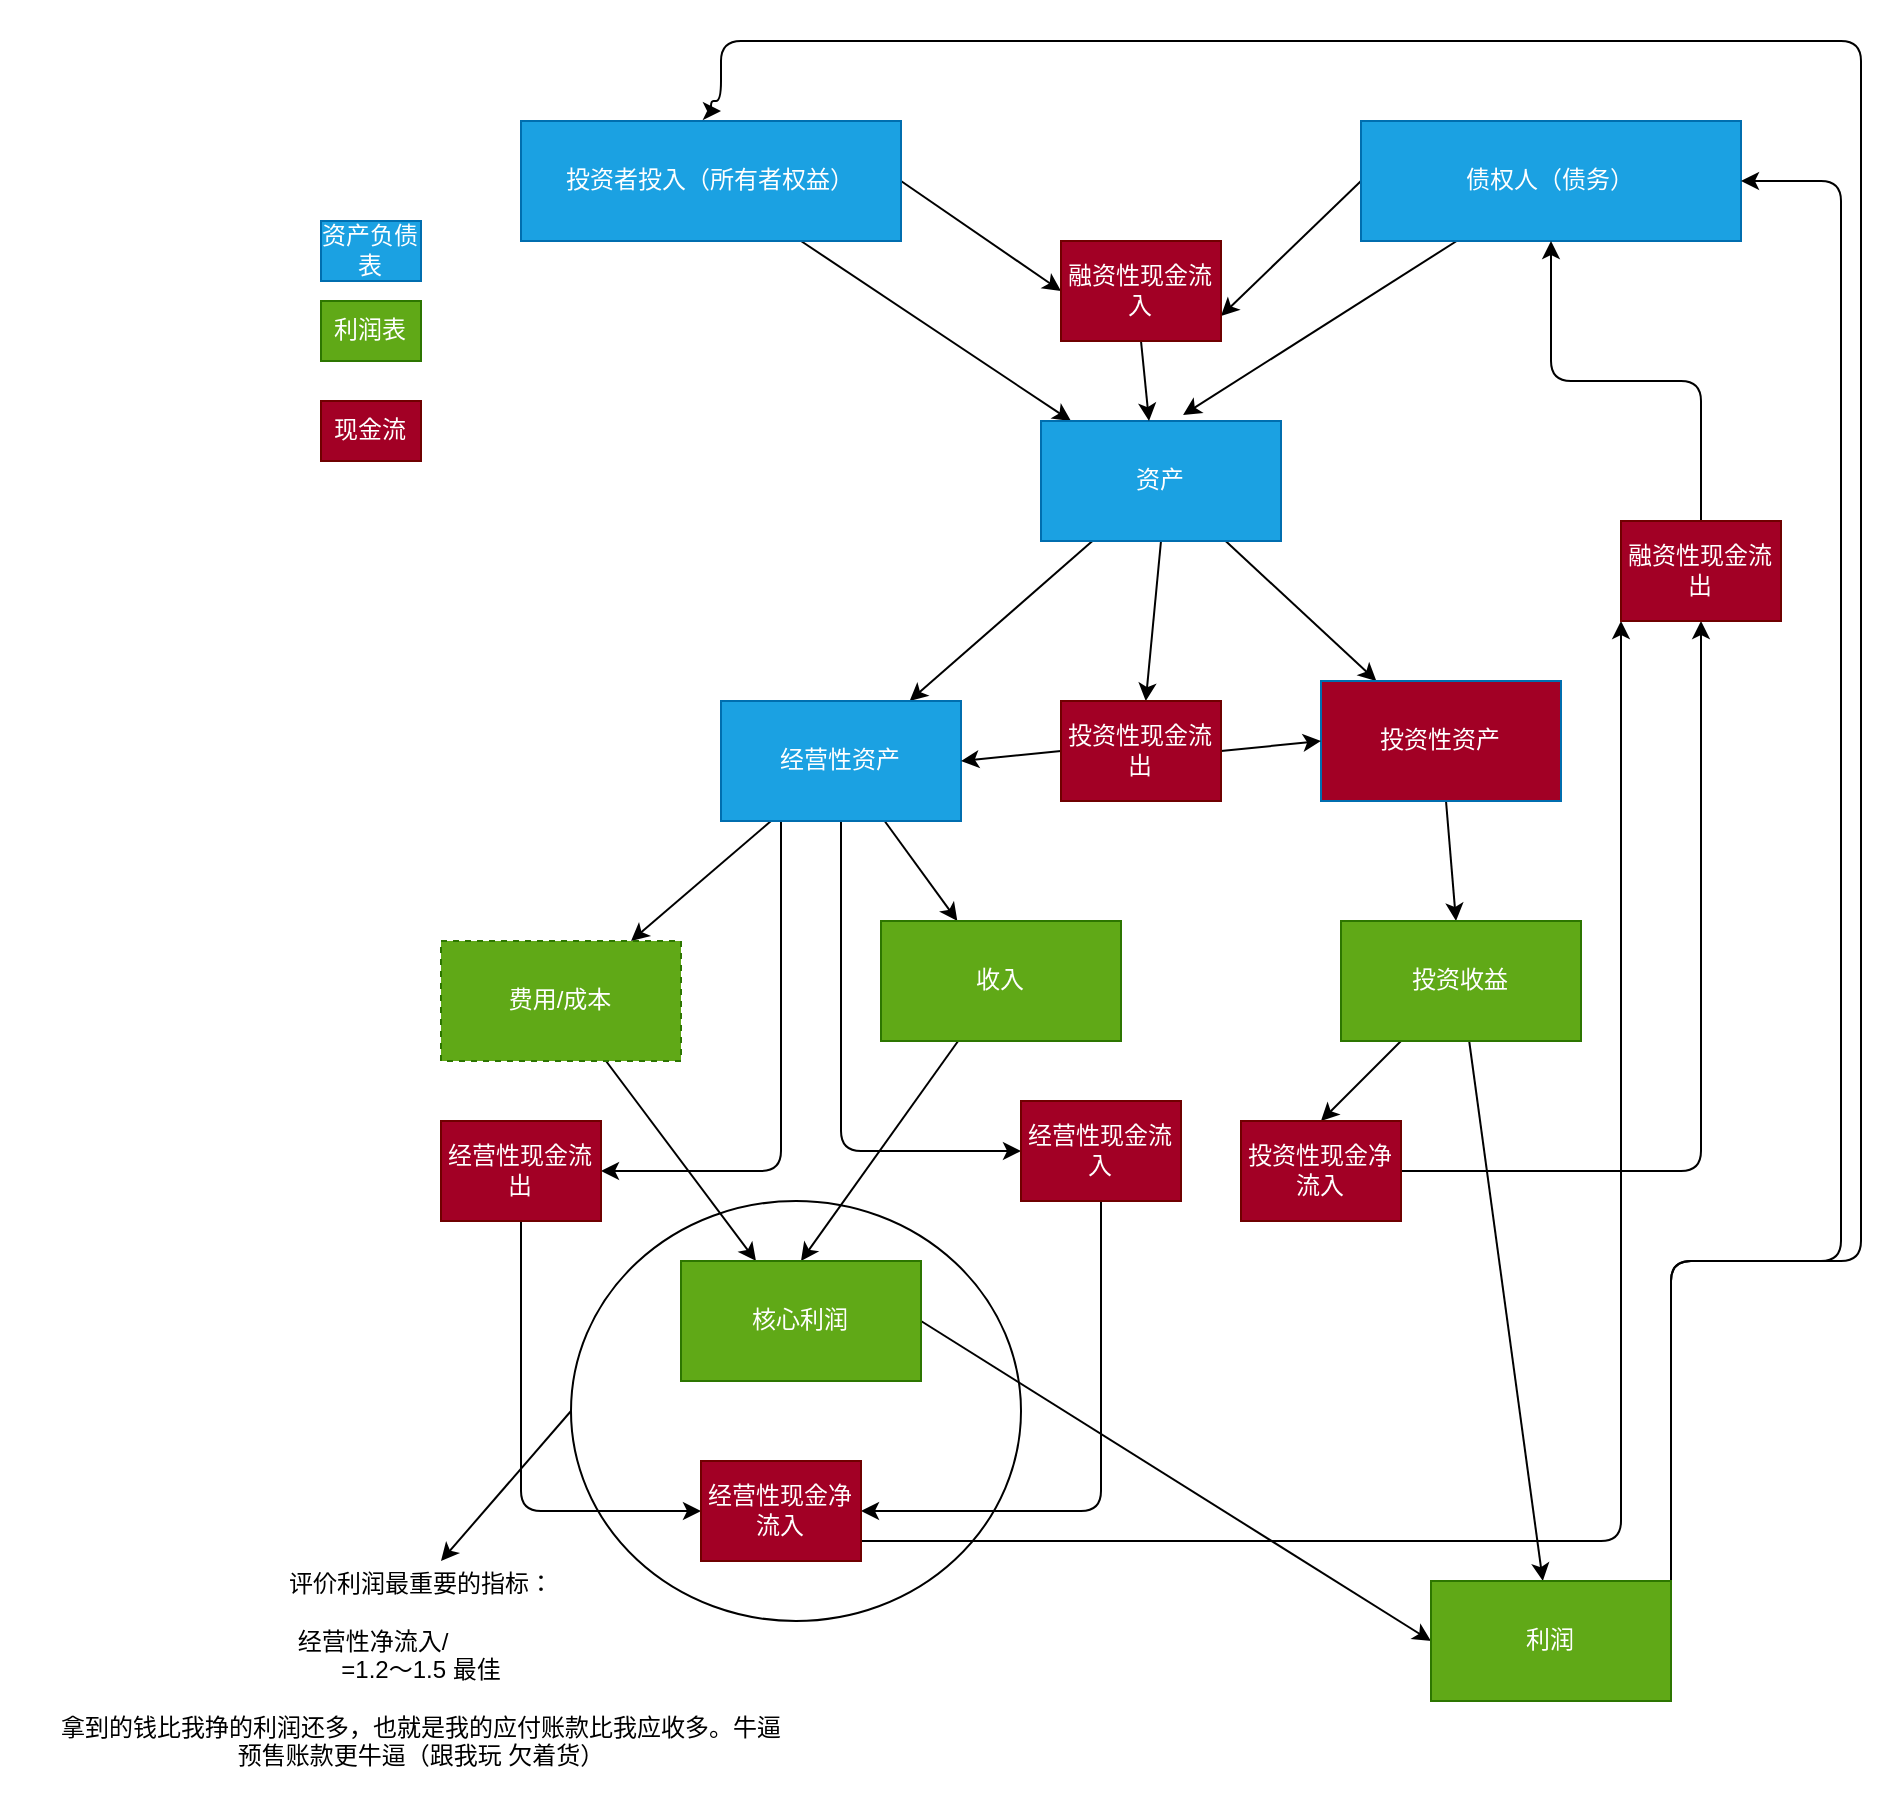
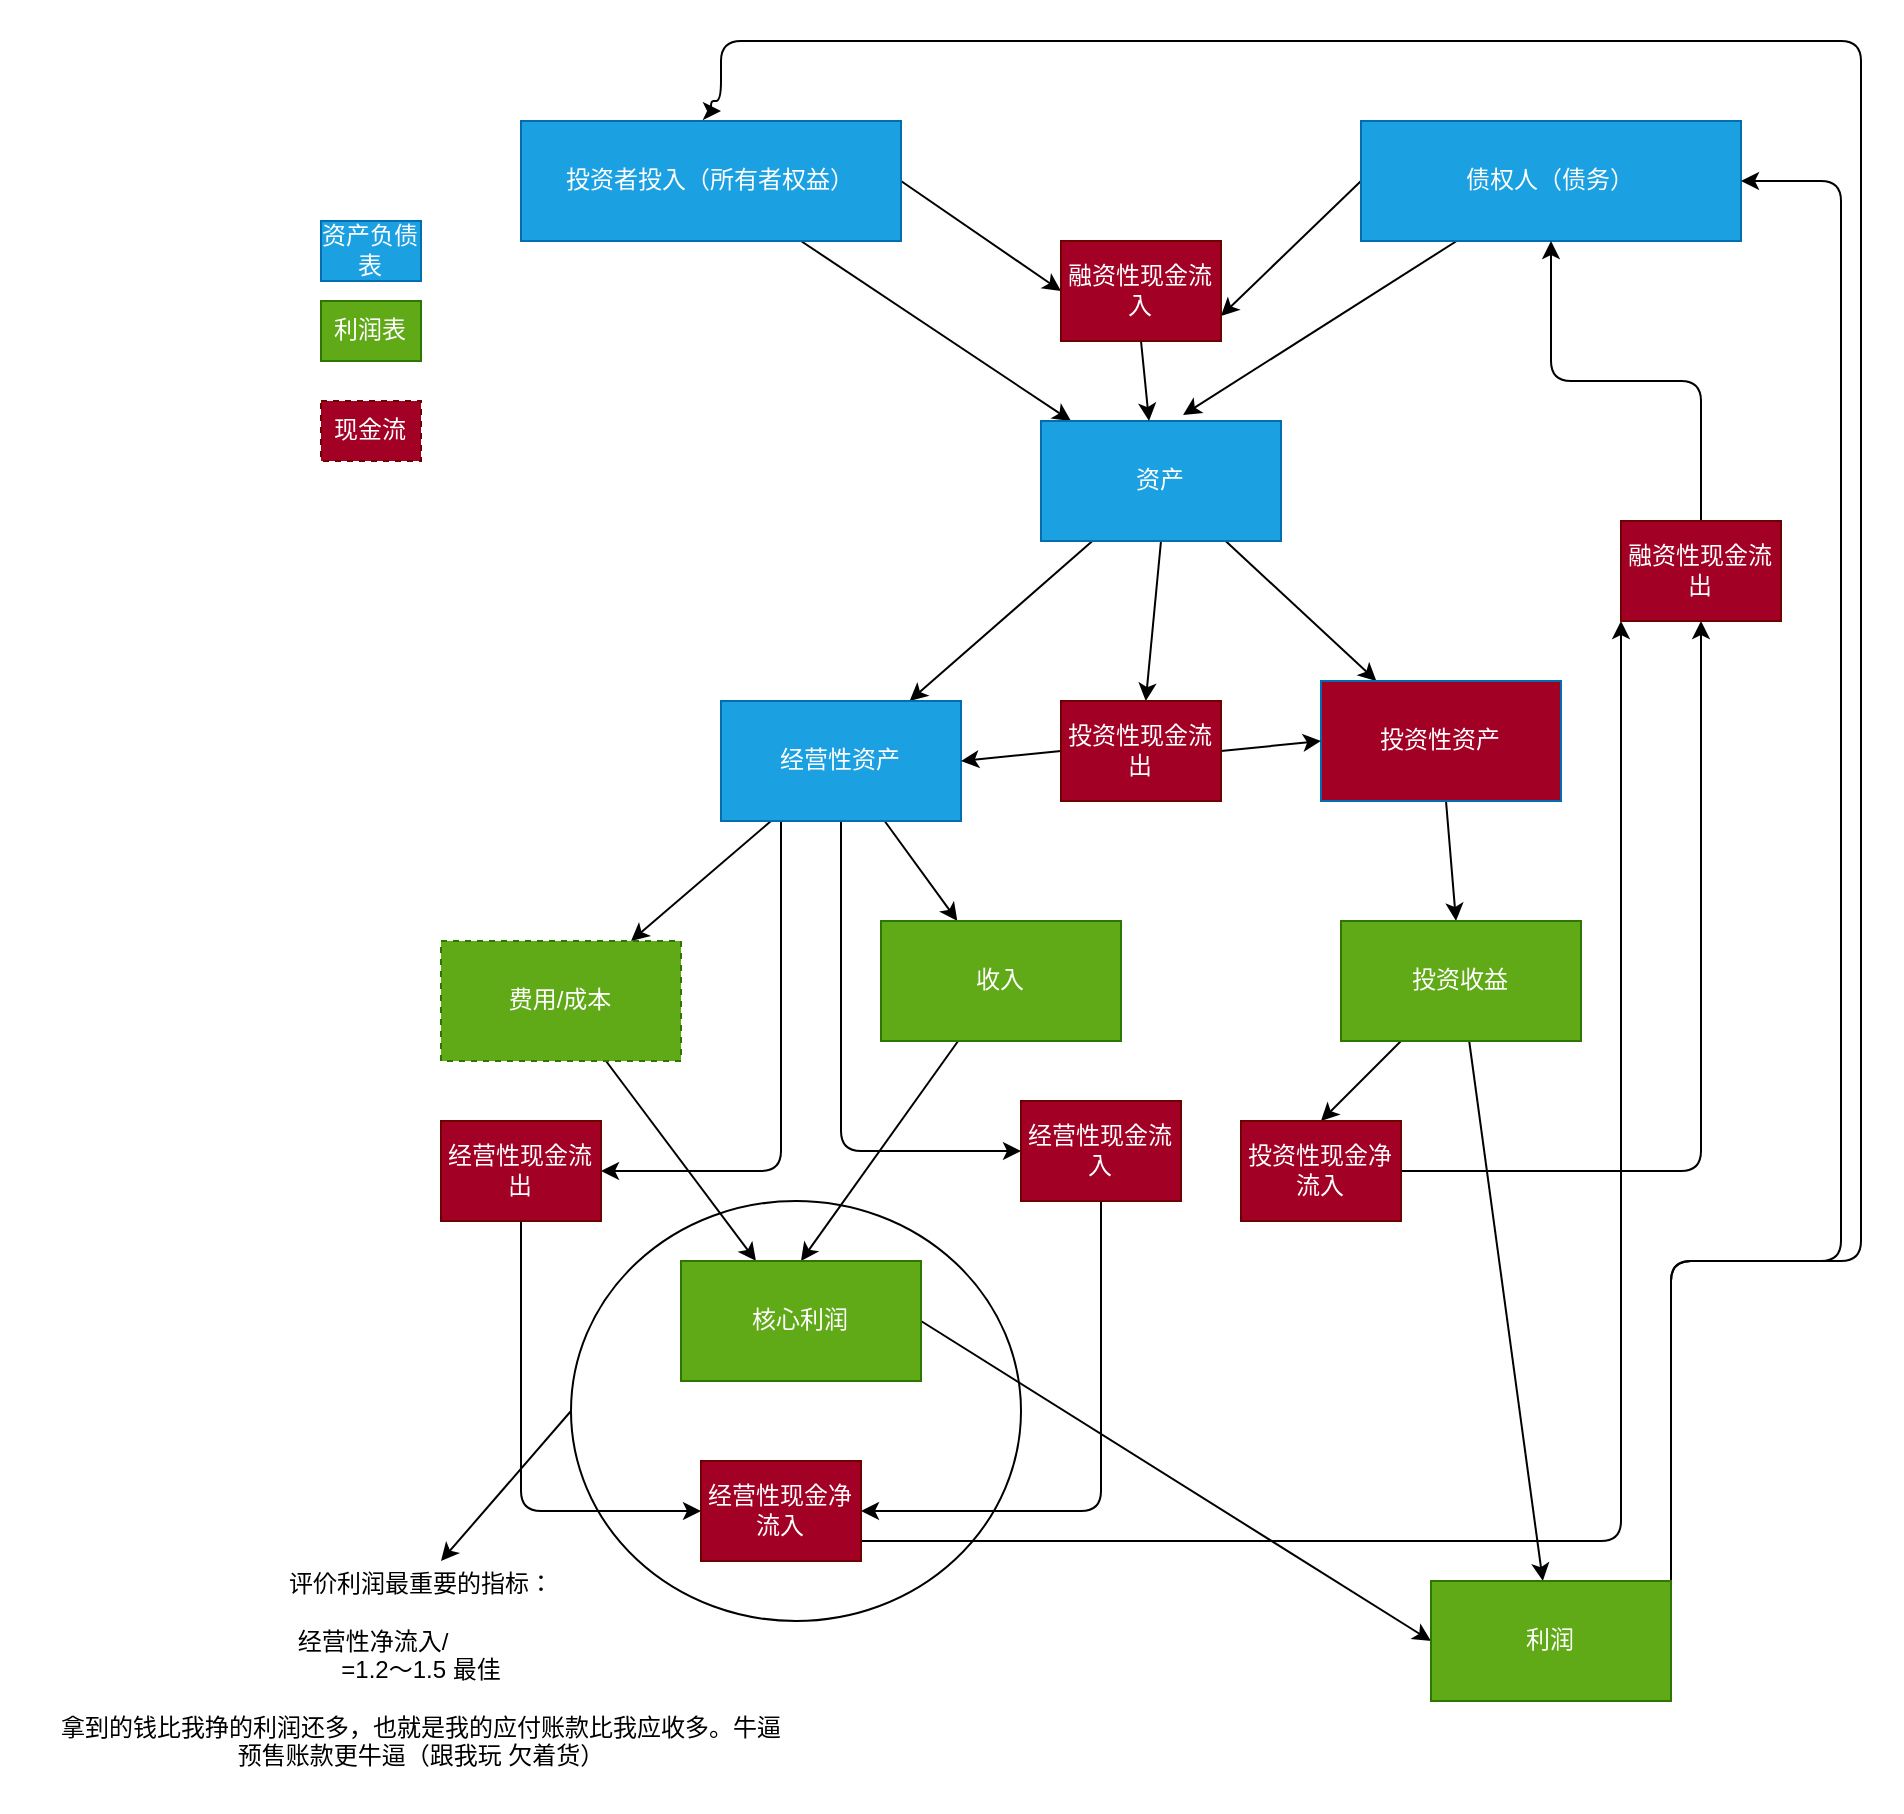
node "现金流": style solid -> dashed
